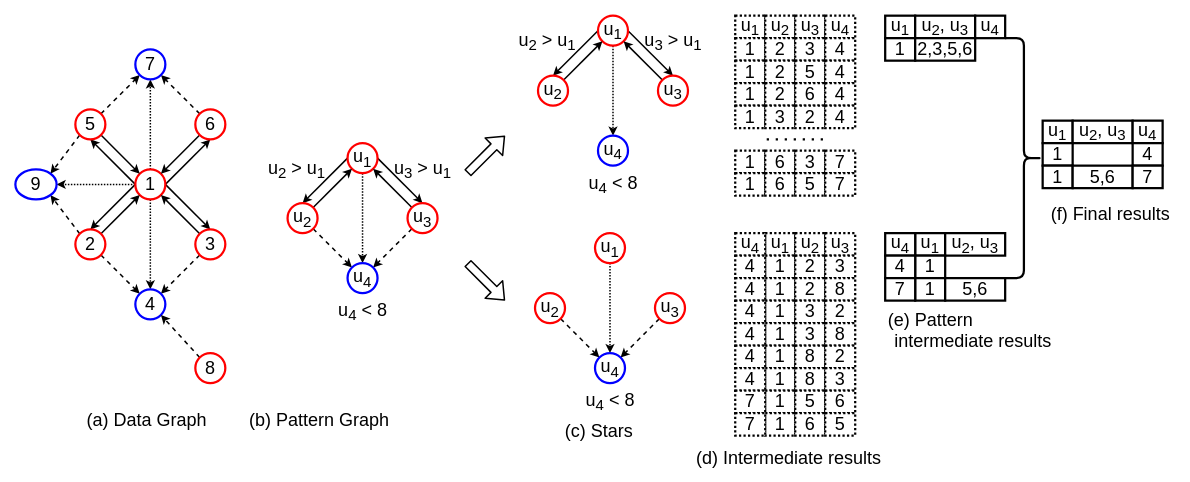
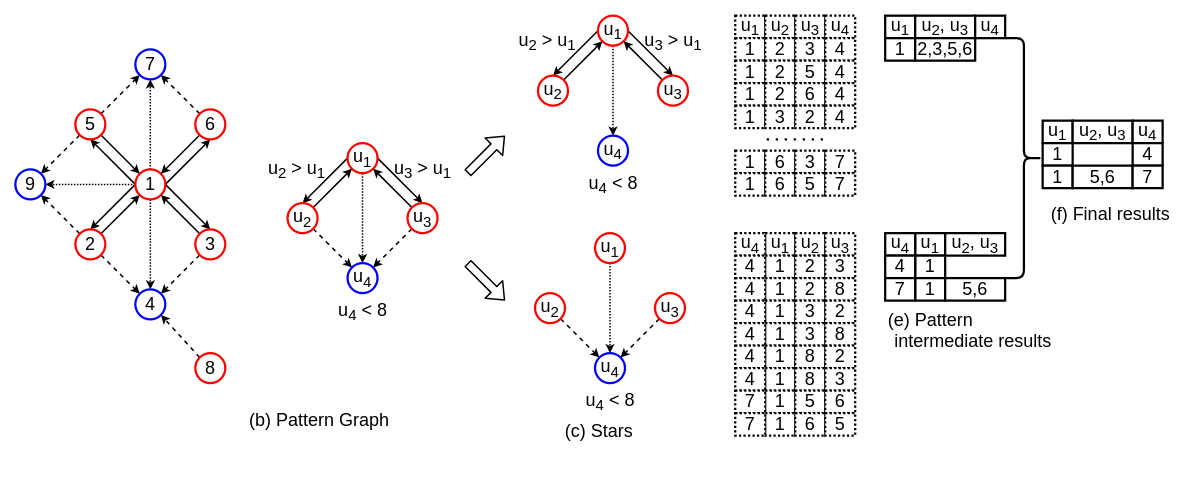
node "9": size 41x30 -> 30x30
node "(a) Data Graph": removed
node "(d) Intermediate results": removed
